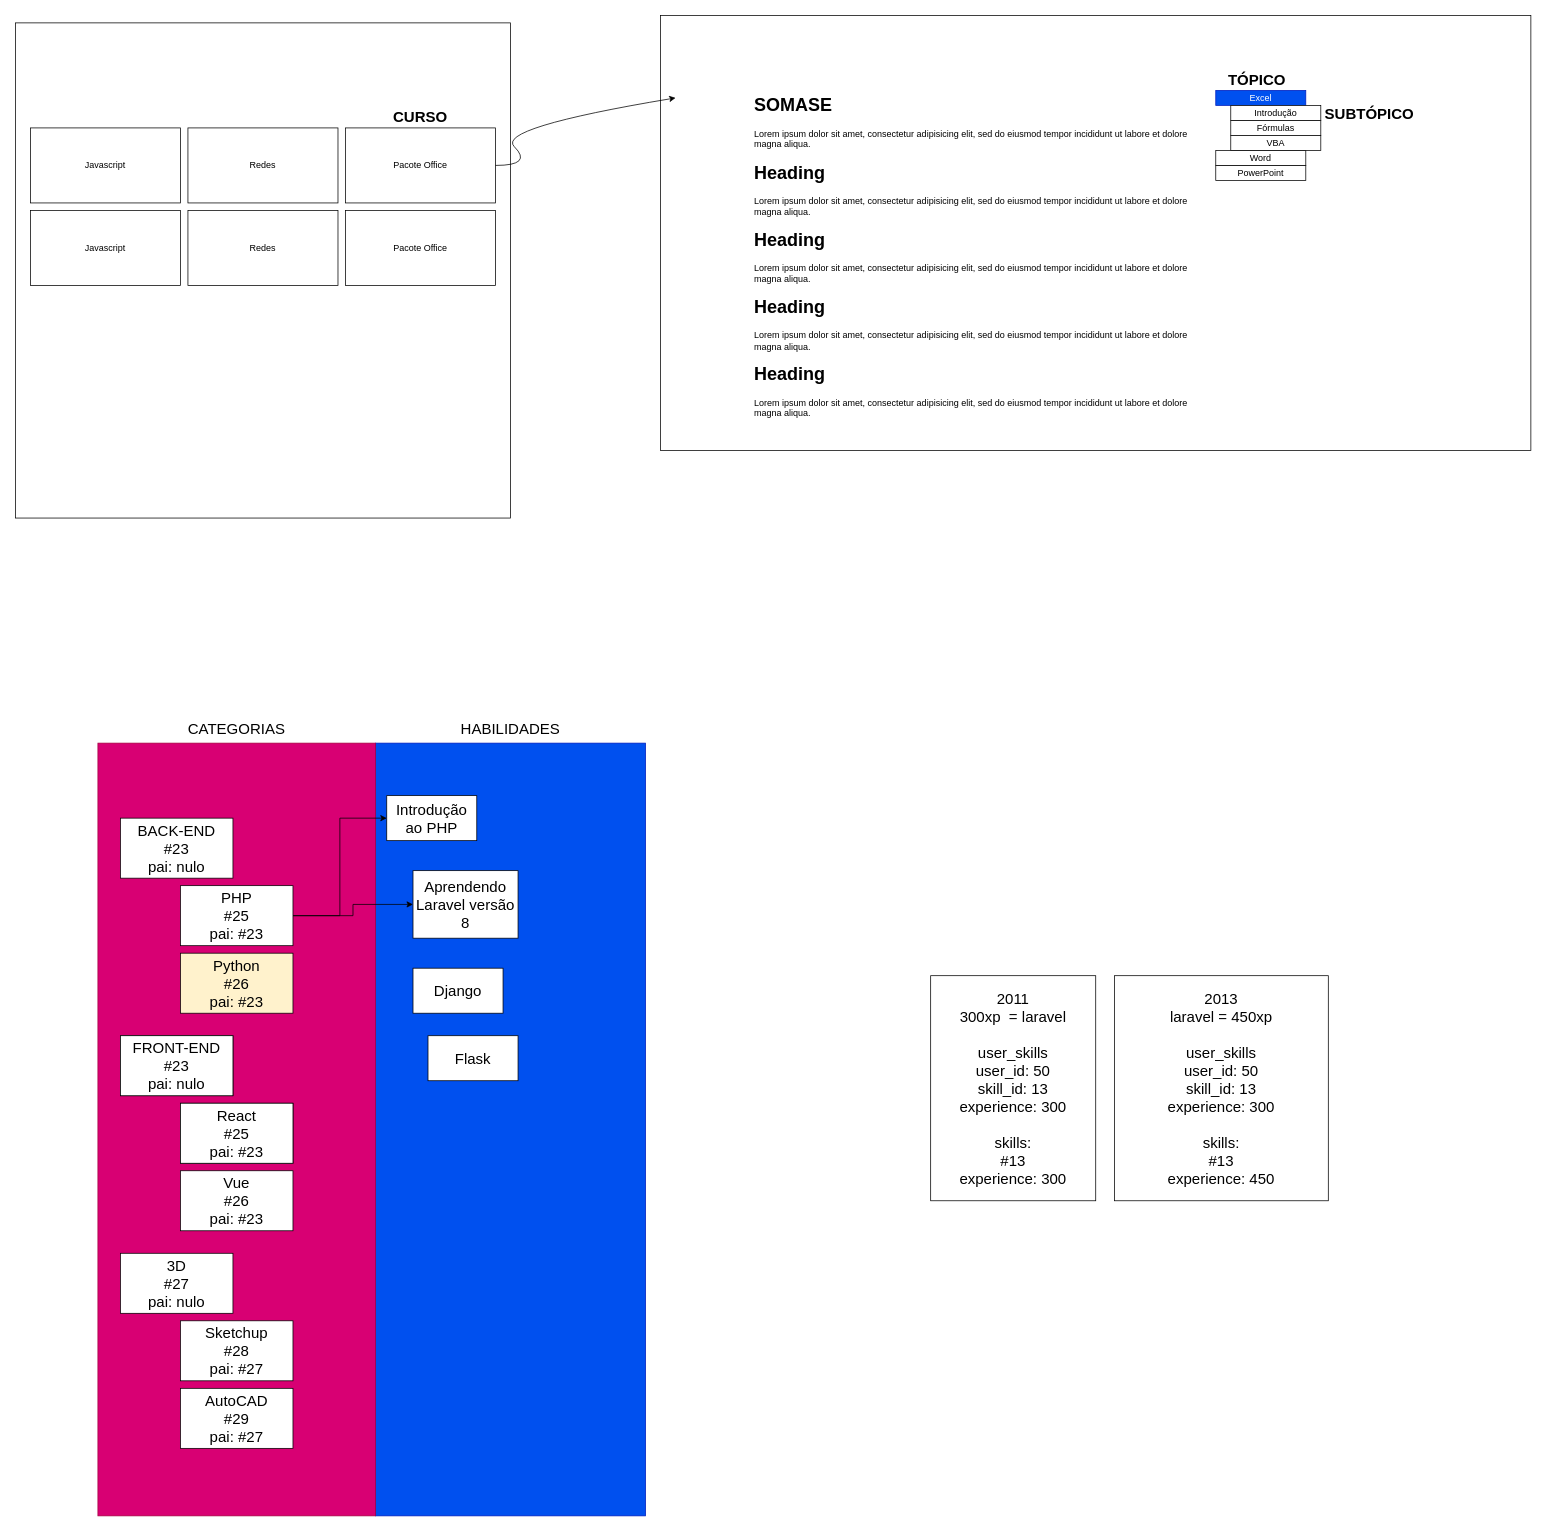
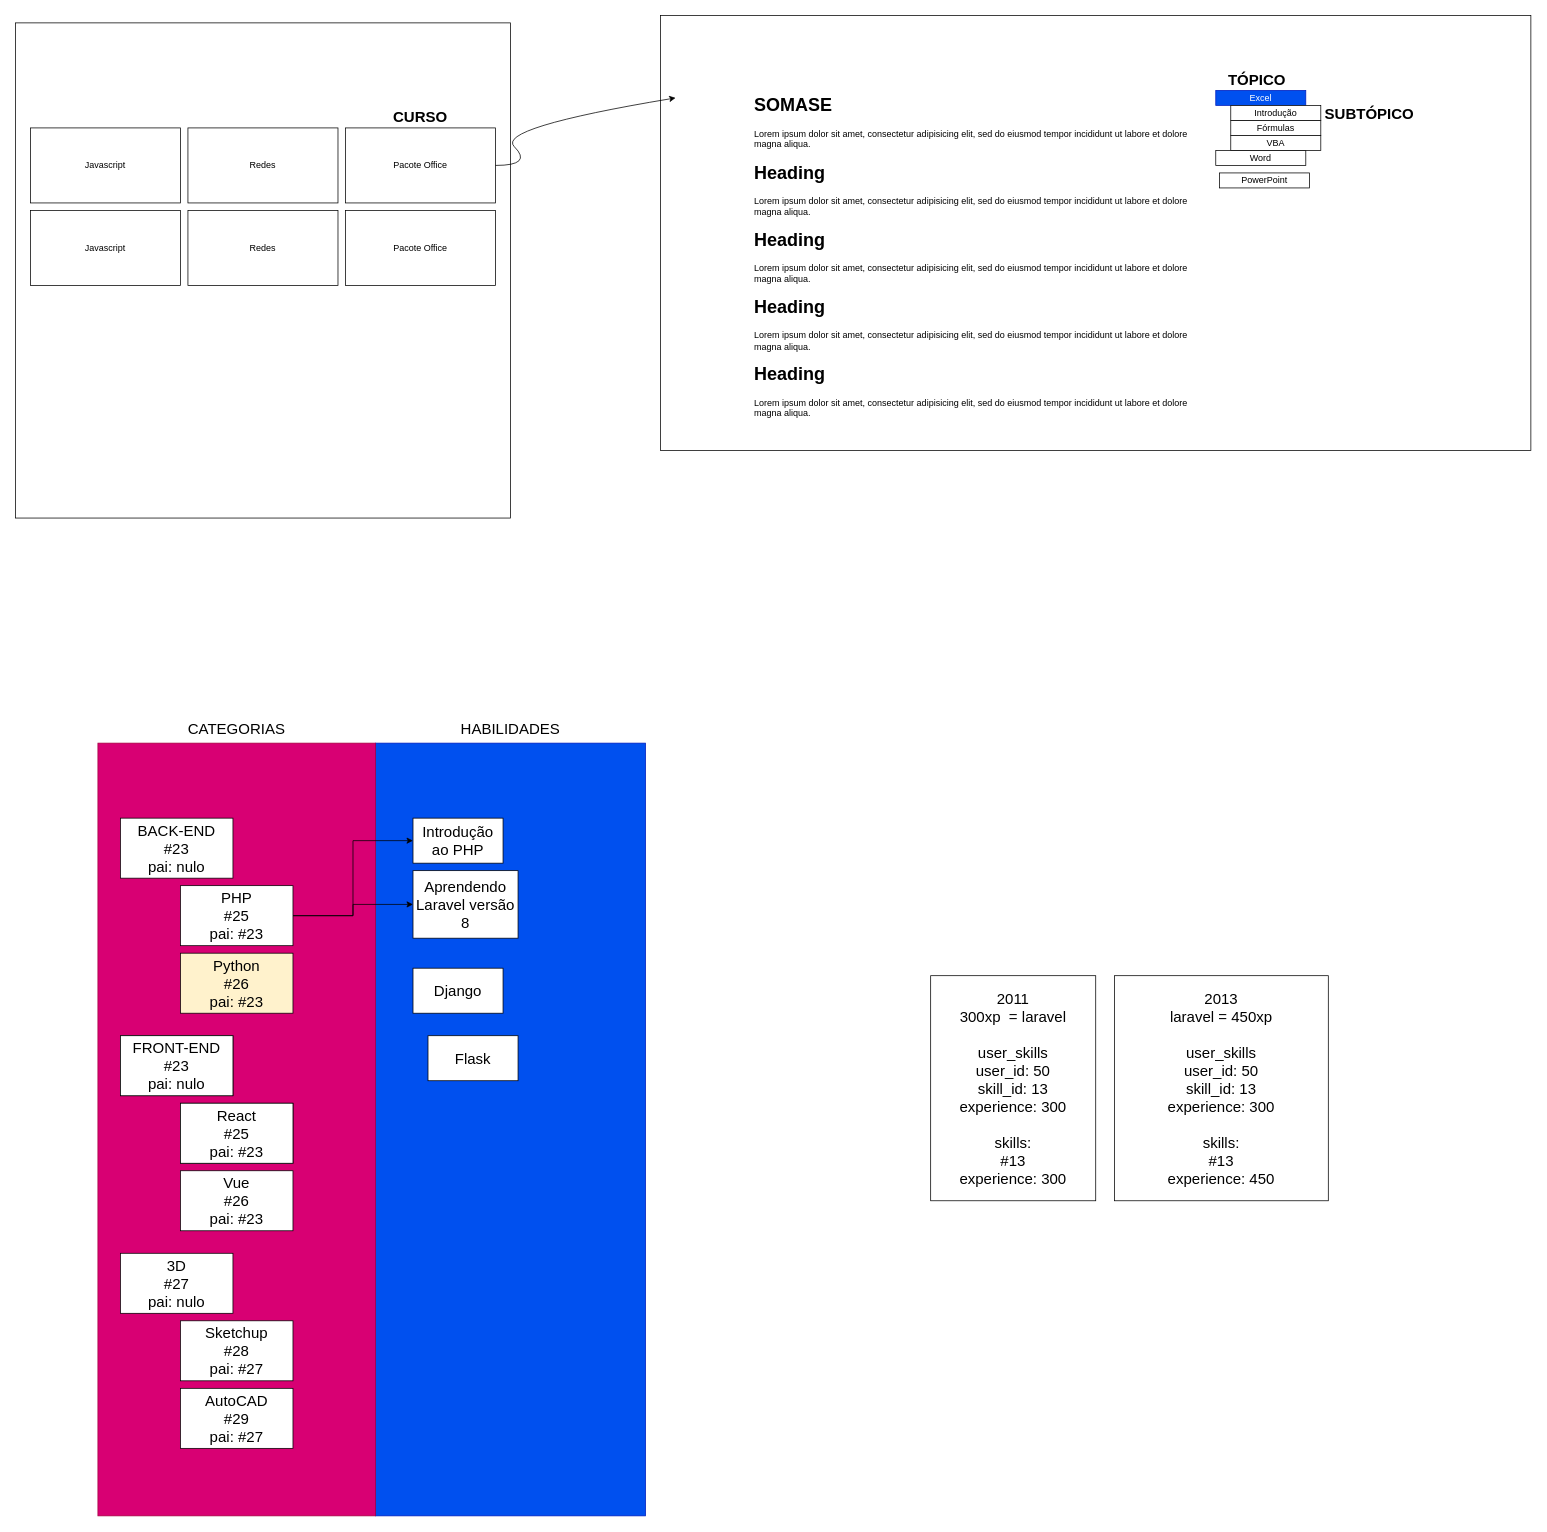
node "PowerPoint": moved (1260, 173) -> (1264, 180)
node "Introdução ao PHP": moved (432, 818) -> (458, 840)
